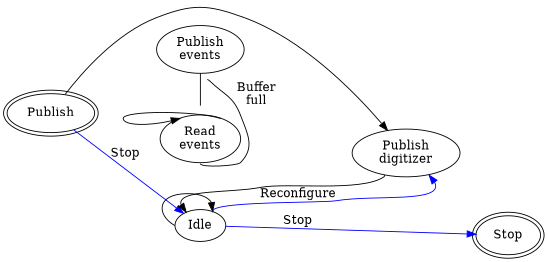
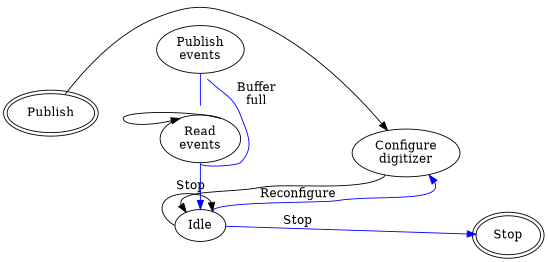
edge "Publish events" -> "Read events": color black -> blue
edge "Read events" -> "Publish events": color black -> blue
node "Publish digitizer": label "Publish digitizer" -> "Configure digitizer"
edge "Publish" -> "Idle": now "Read events" -> "Idle"
